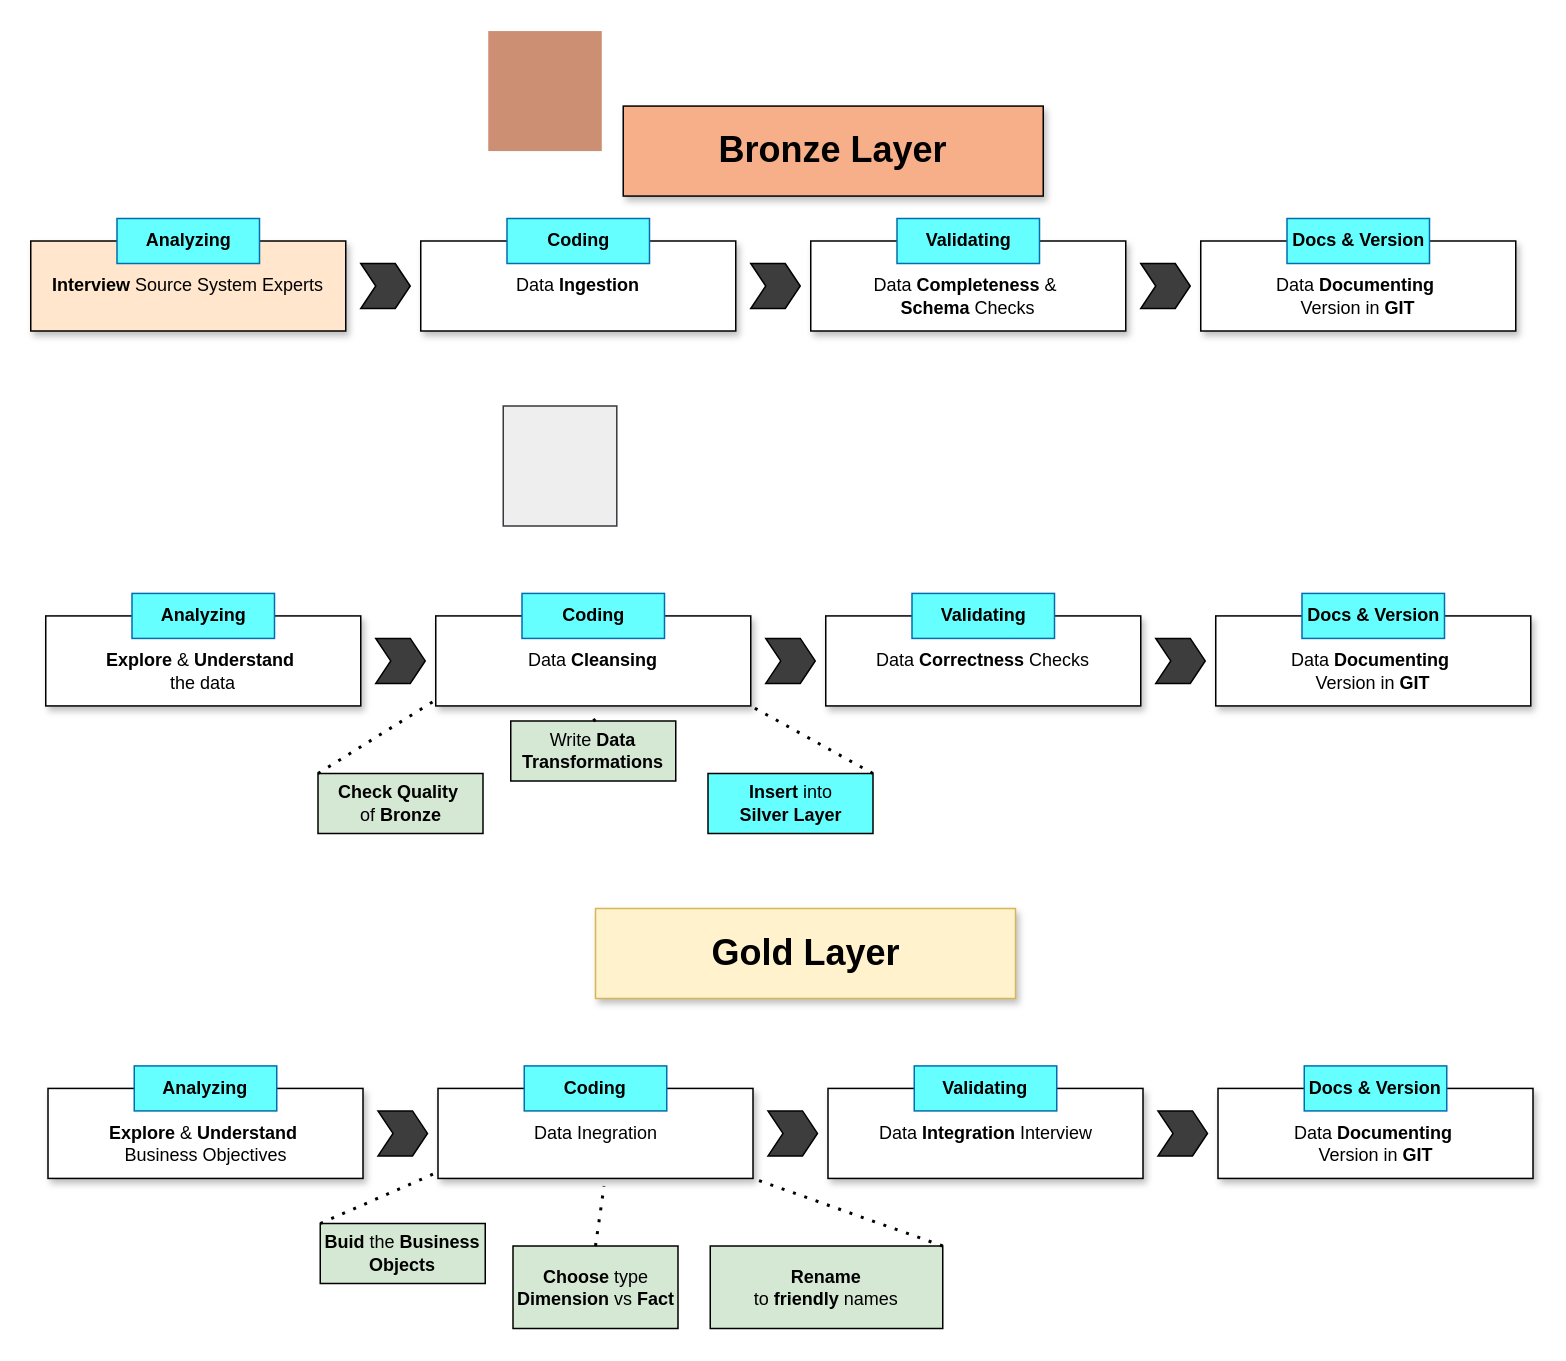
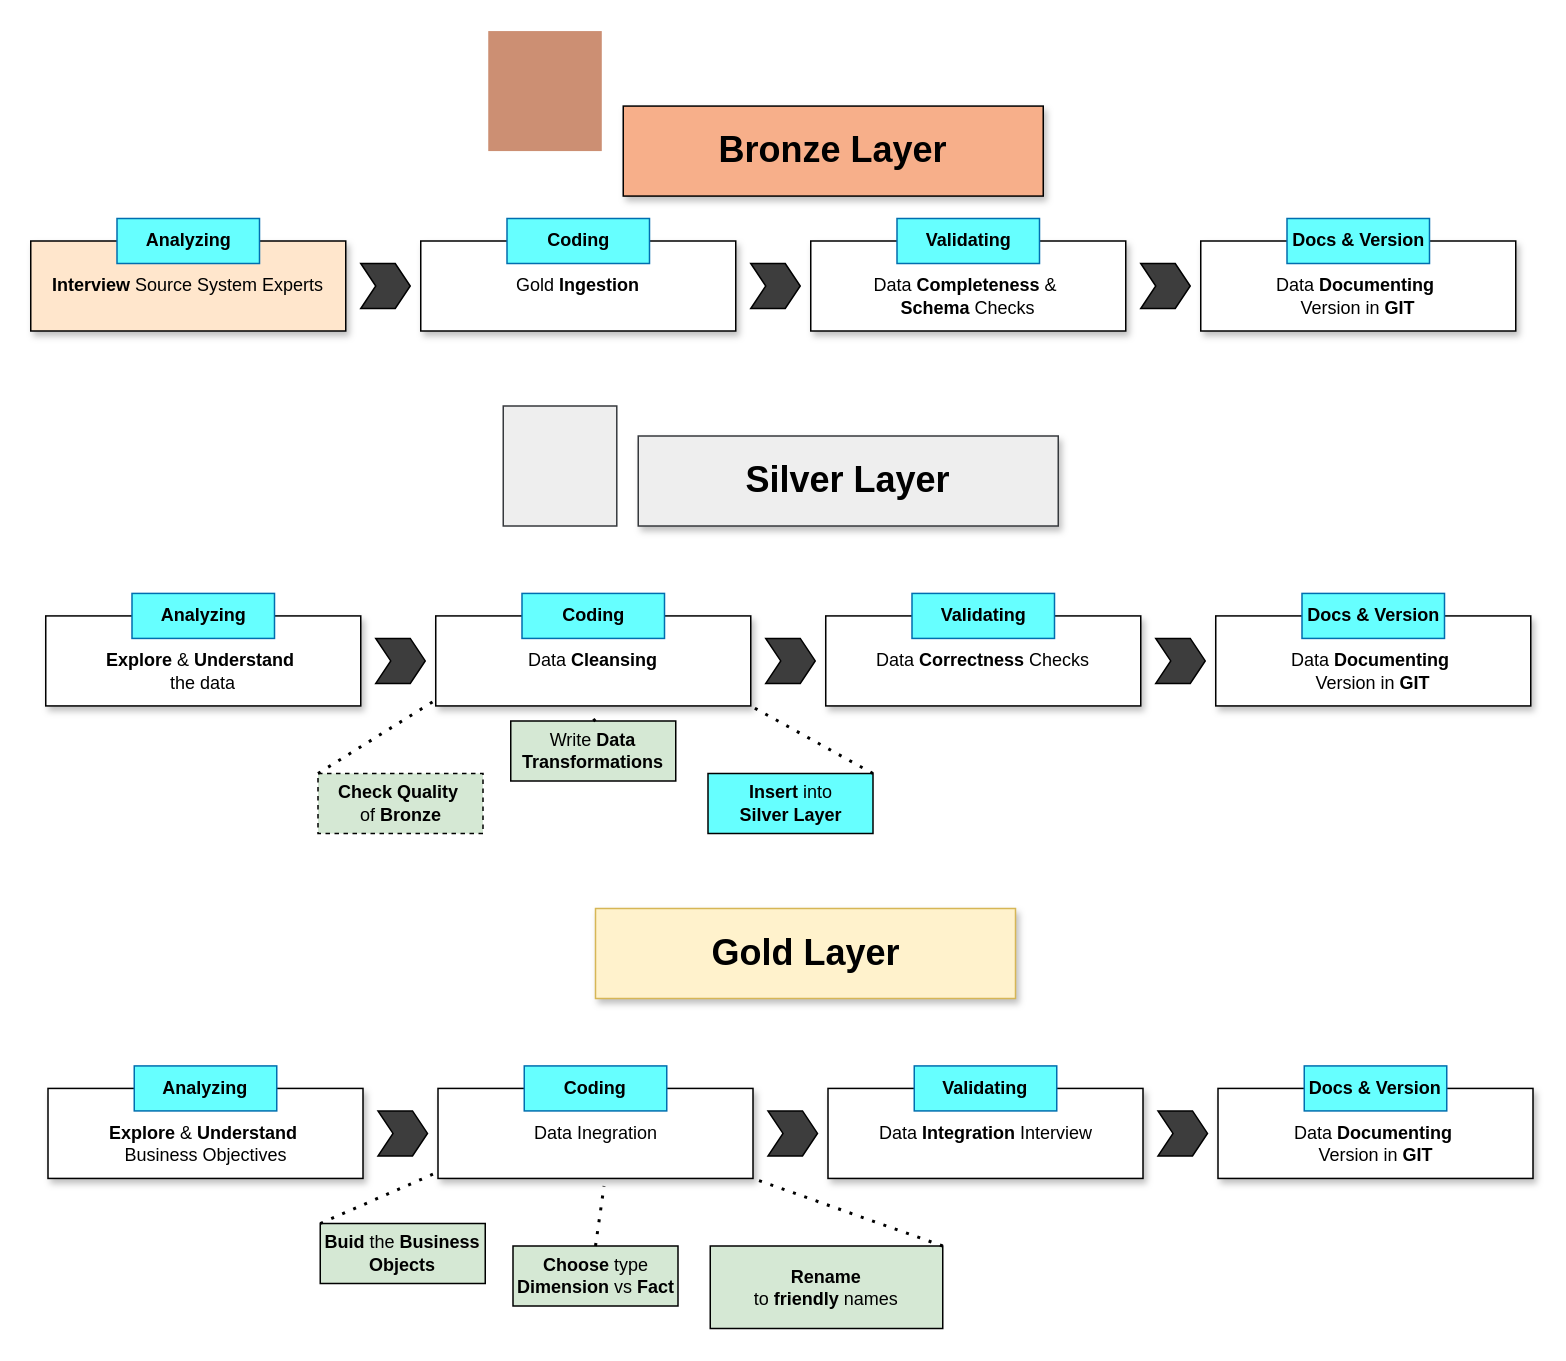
node "Data Ingestion": label "Data Ingestion" -> "Gold Ingestion"
node "Silver Layer": added
node "Check Quality of Bronze": style solid -> dashed
node "Choose type Dimension vs Fact": size 165x83 -> 165x60
